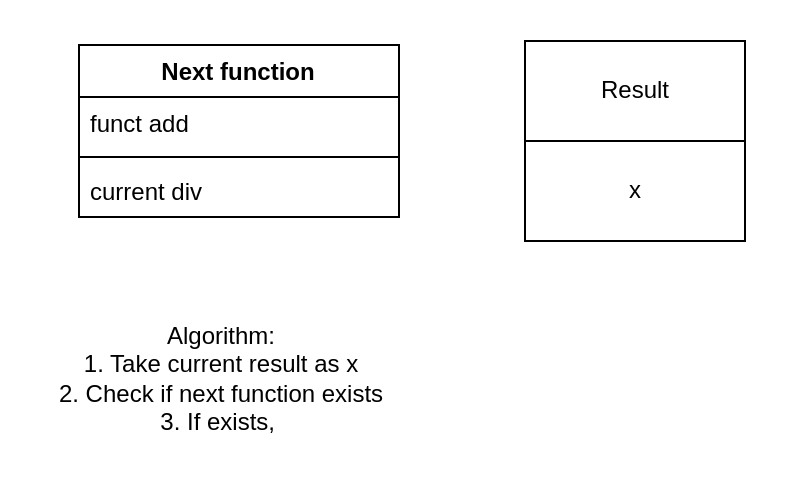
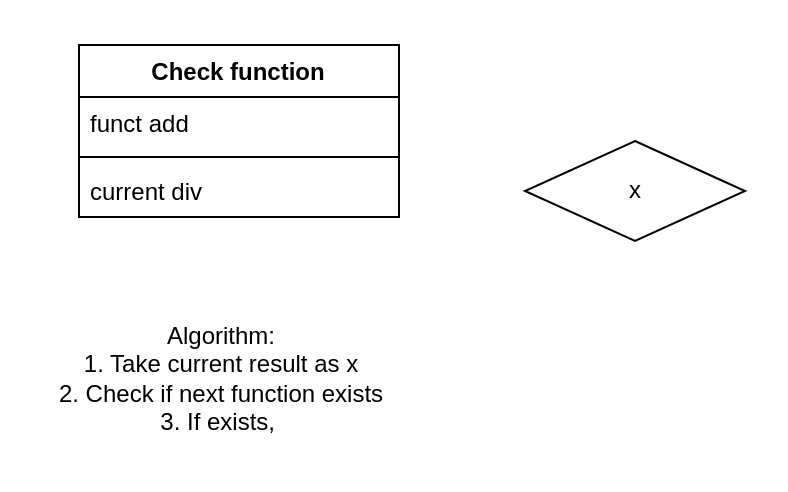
node "Next function": label "Next function" -> "Check function"
node "Result": removed
node "x": shape rectangle -> diamond
